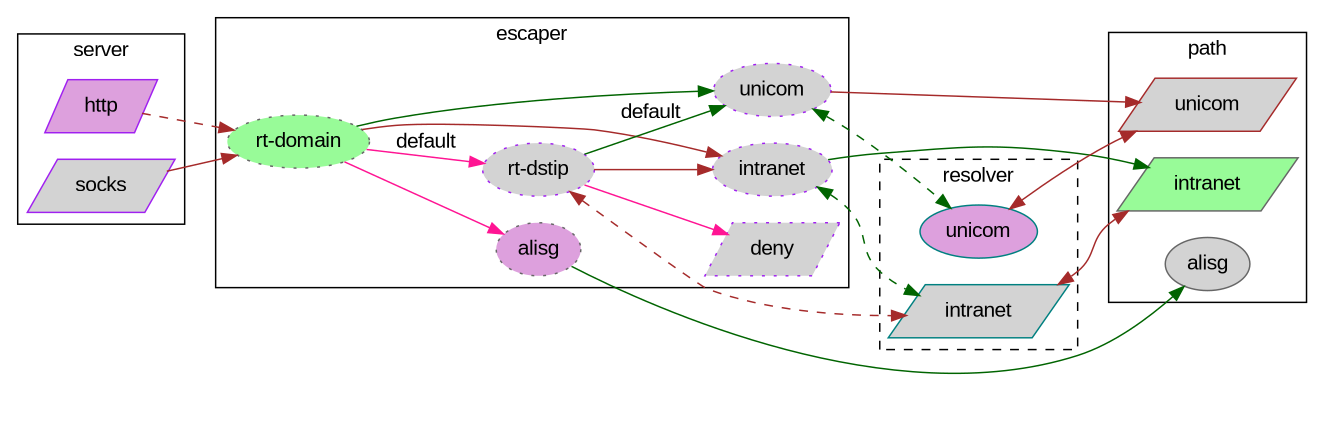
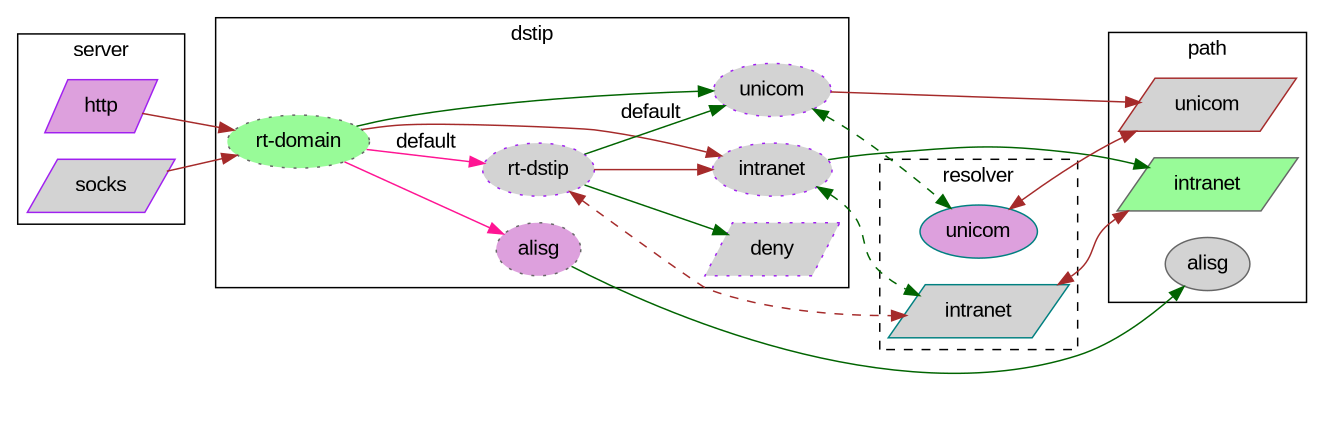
cluster "escaper": label "escaper" -> "dstip"
edge "http" -> "rt-domain": style dashed -> solid
edge "rt-dstip" -> "deny": color deeppink -> darkgreen
